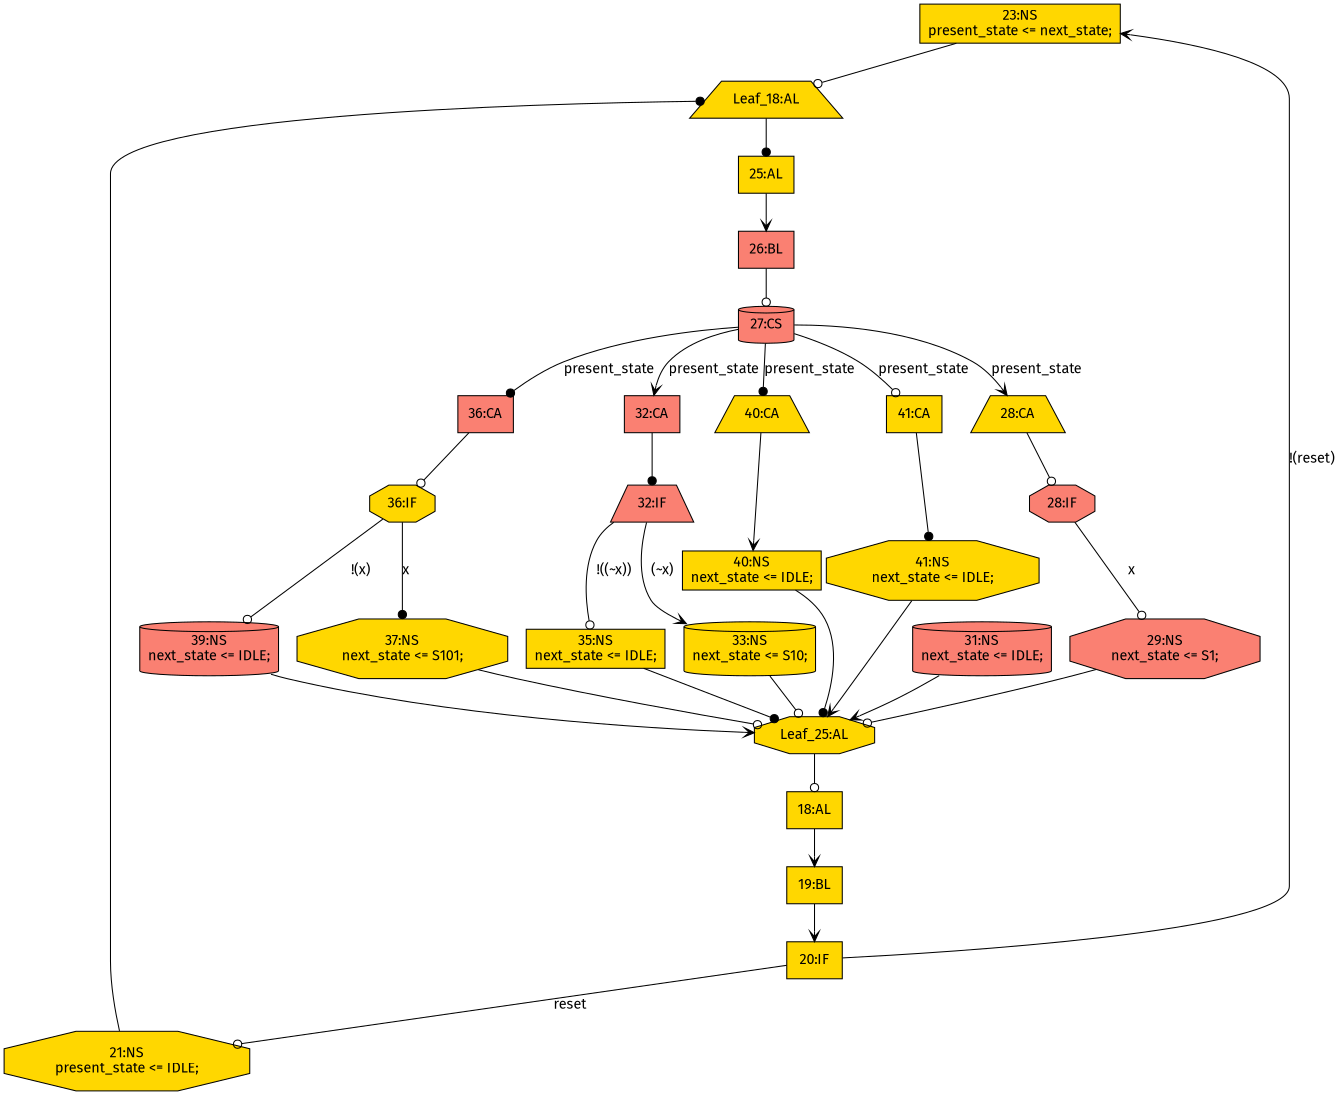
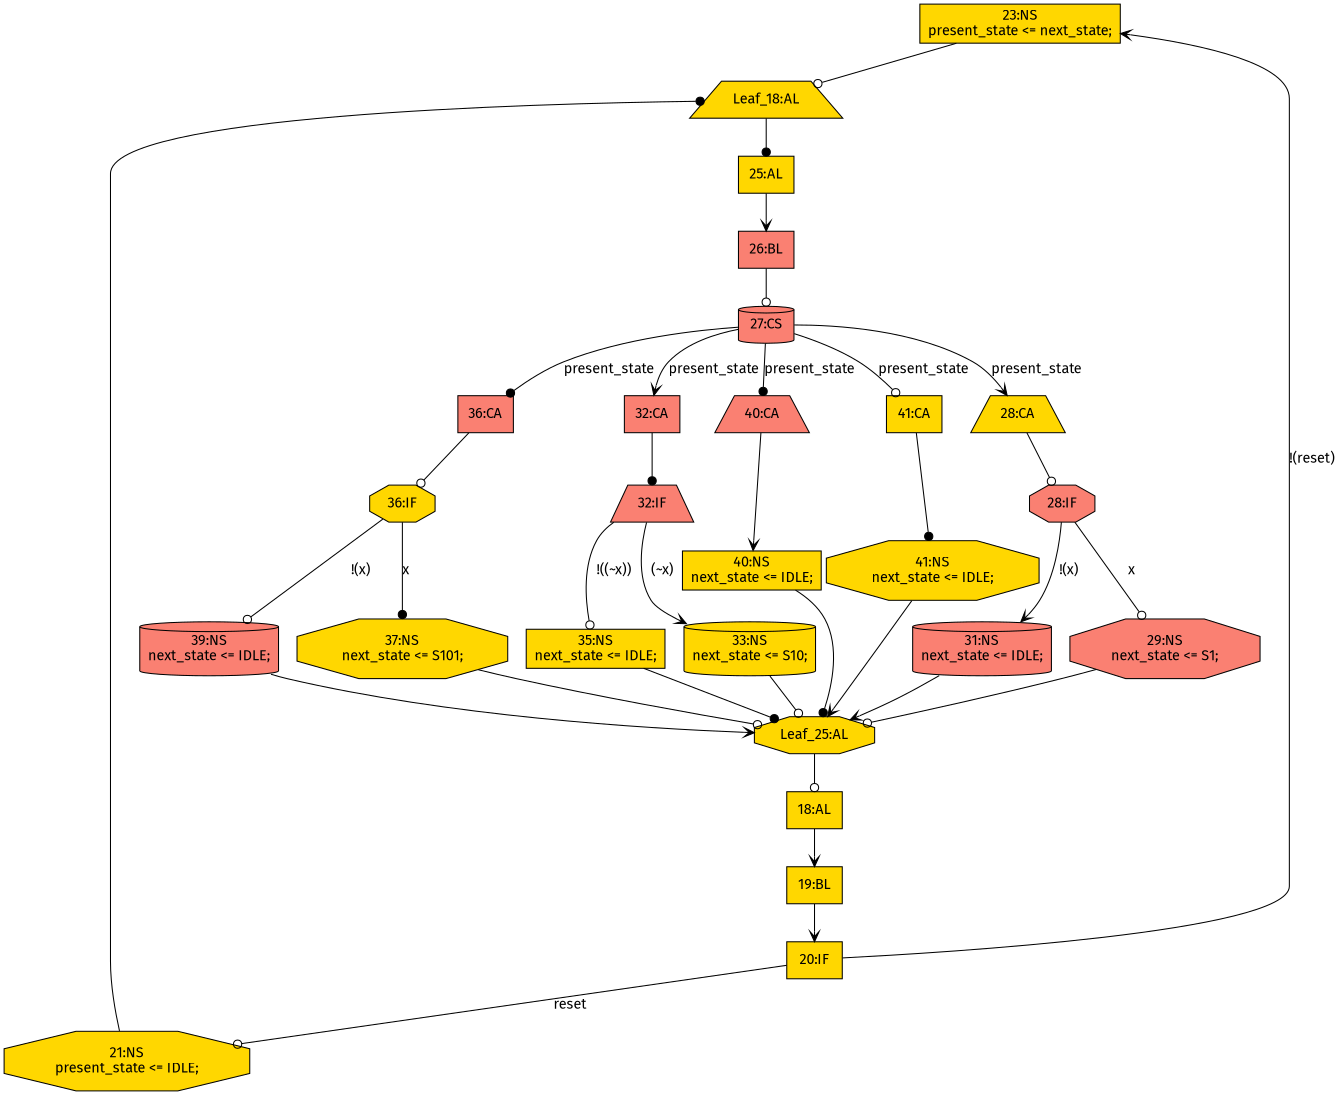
node "40:CA": fillcolor gold -> salmon
edge "28:IF" -> "31:NS next_state <= IDLE;": added, label "!(x)"
